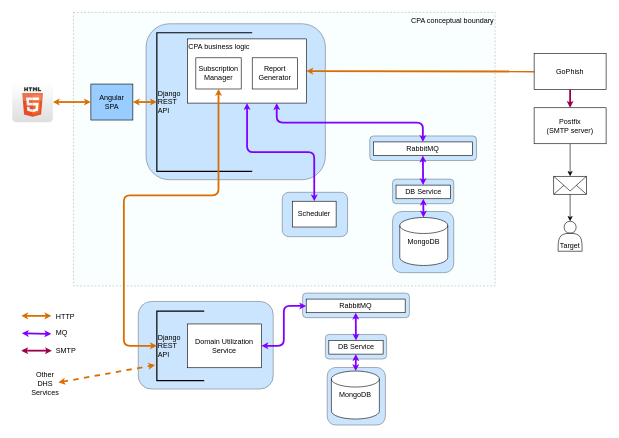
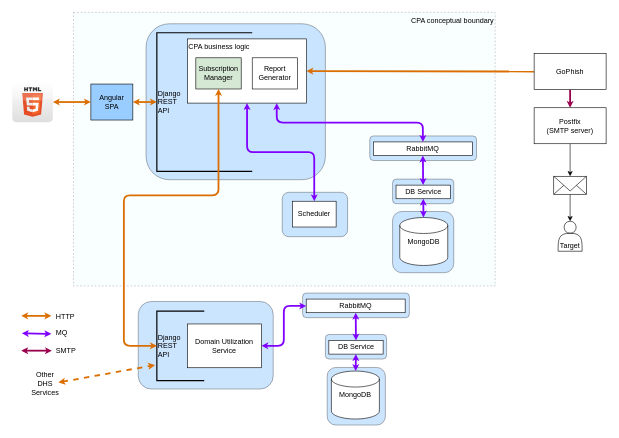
node "Subscription Manager": fillcolor #ffffff -> #d5e8d4
